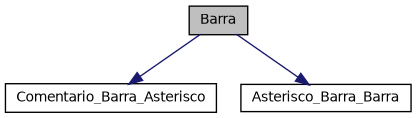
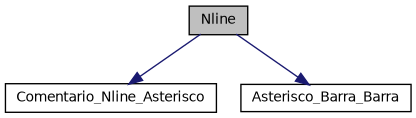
node "Barra": label "Barra" -> "Nline"
node "Comentario_Barra_Asterisco": label "Comentario_Barra_Asterisco" -> "Comentario_Nline_Asterisco"
